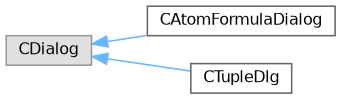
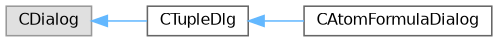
edge "CAtomFormulaDialog" -> "CDialog": now "CAtomFormulaDialog" -> "CTupleDlg"
